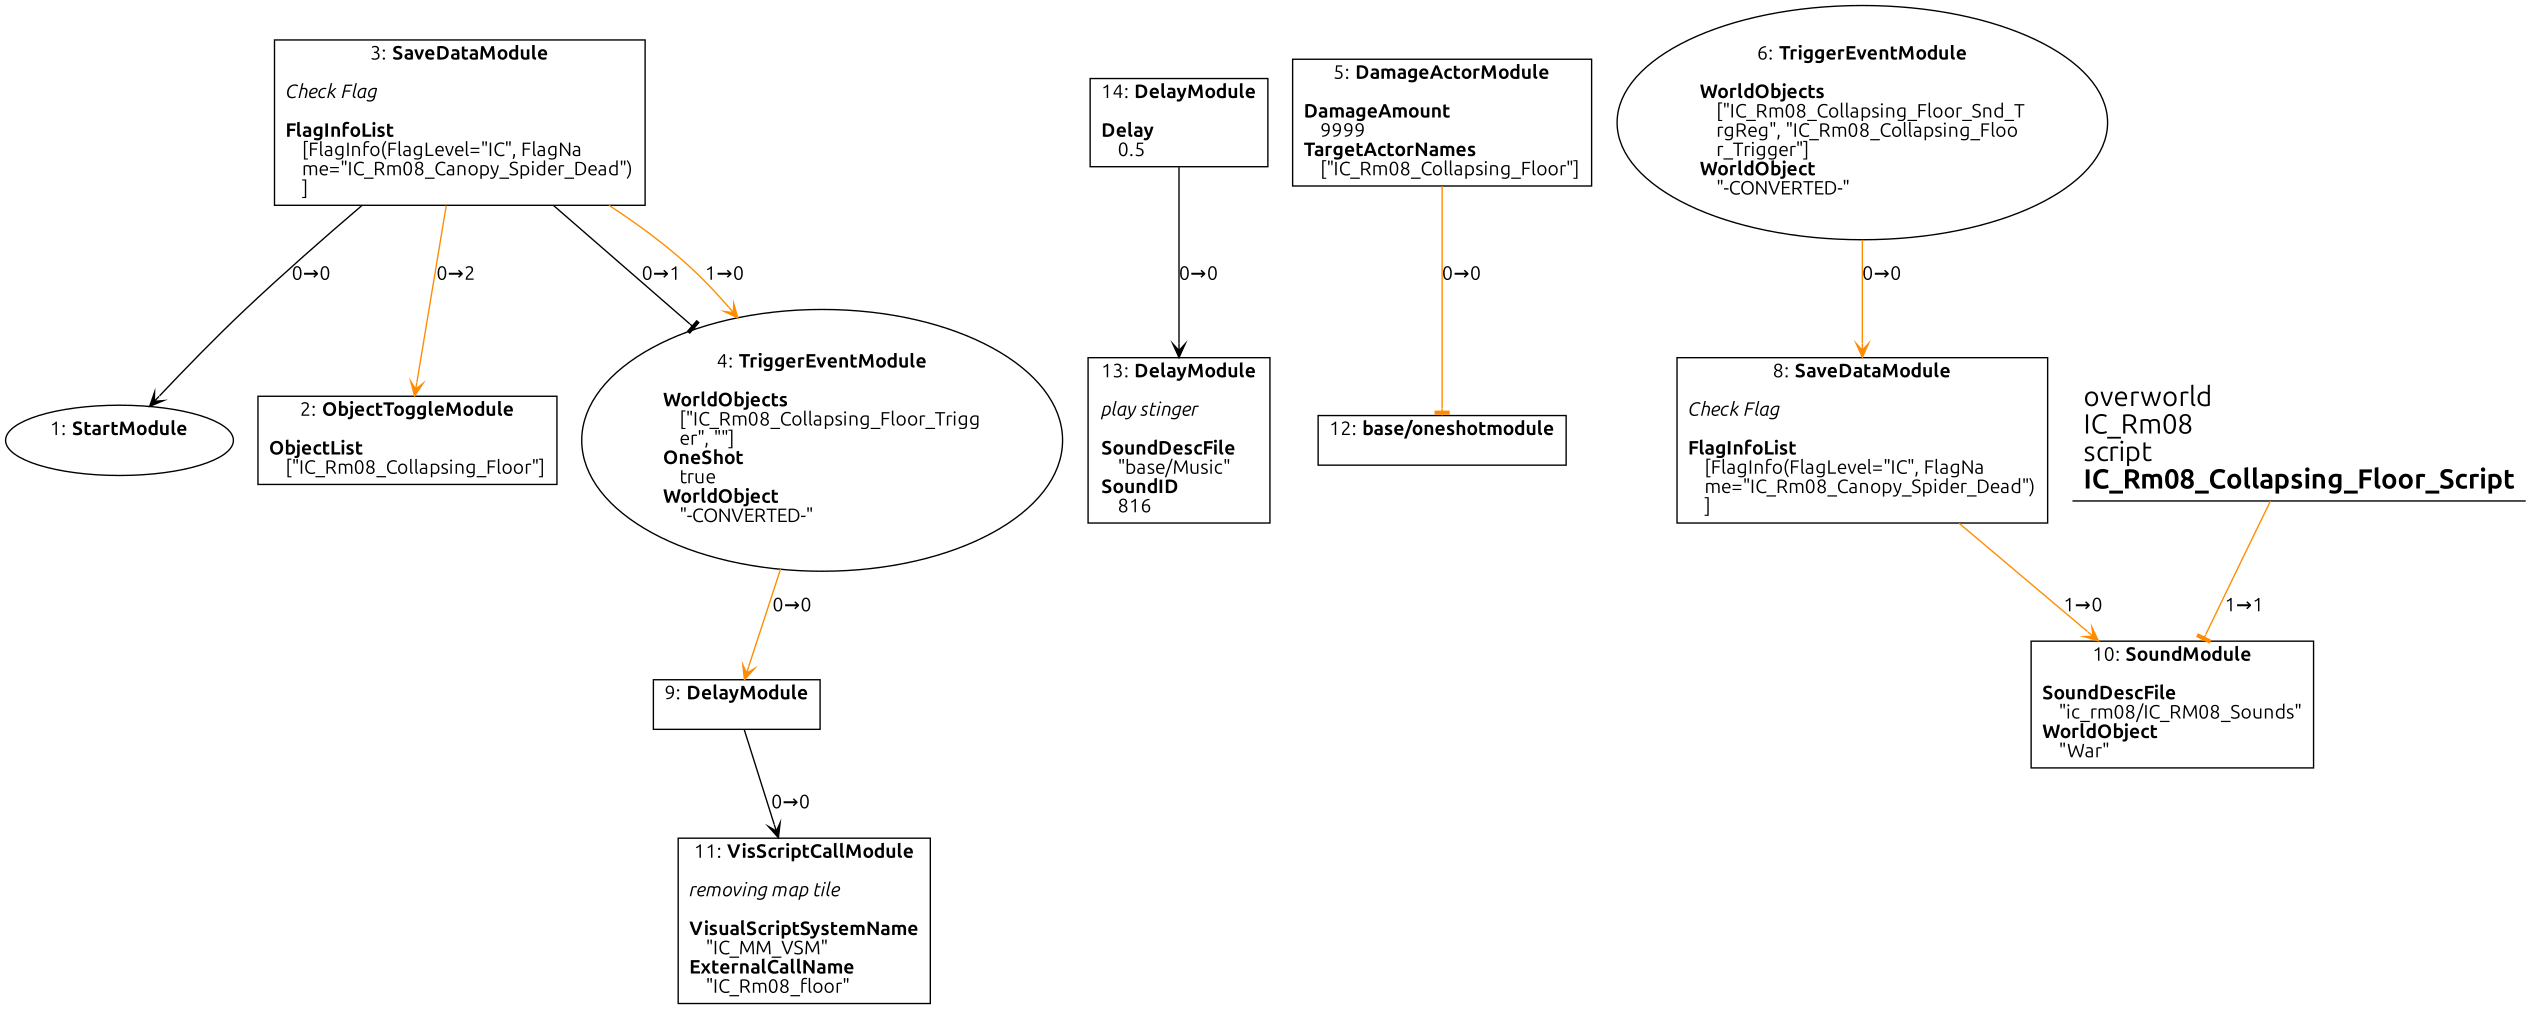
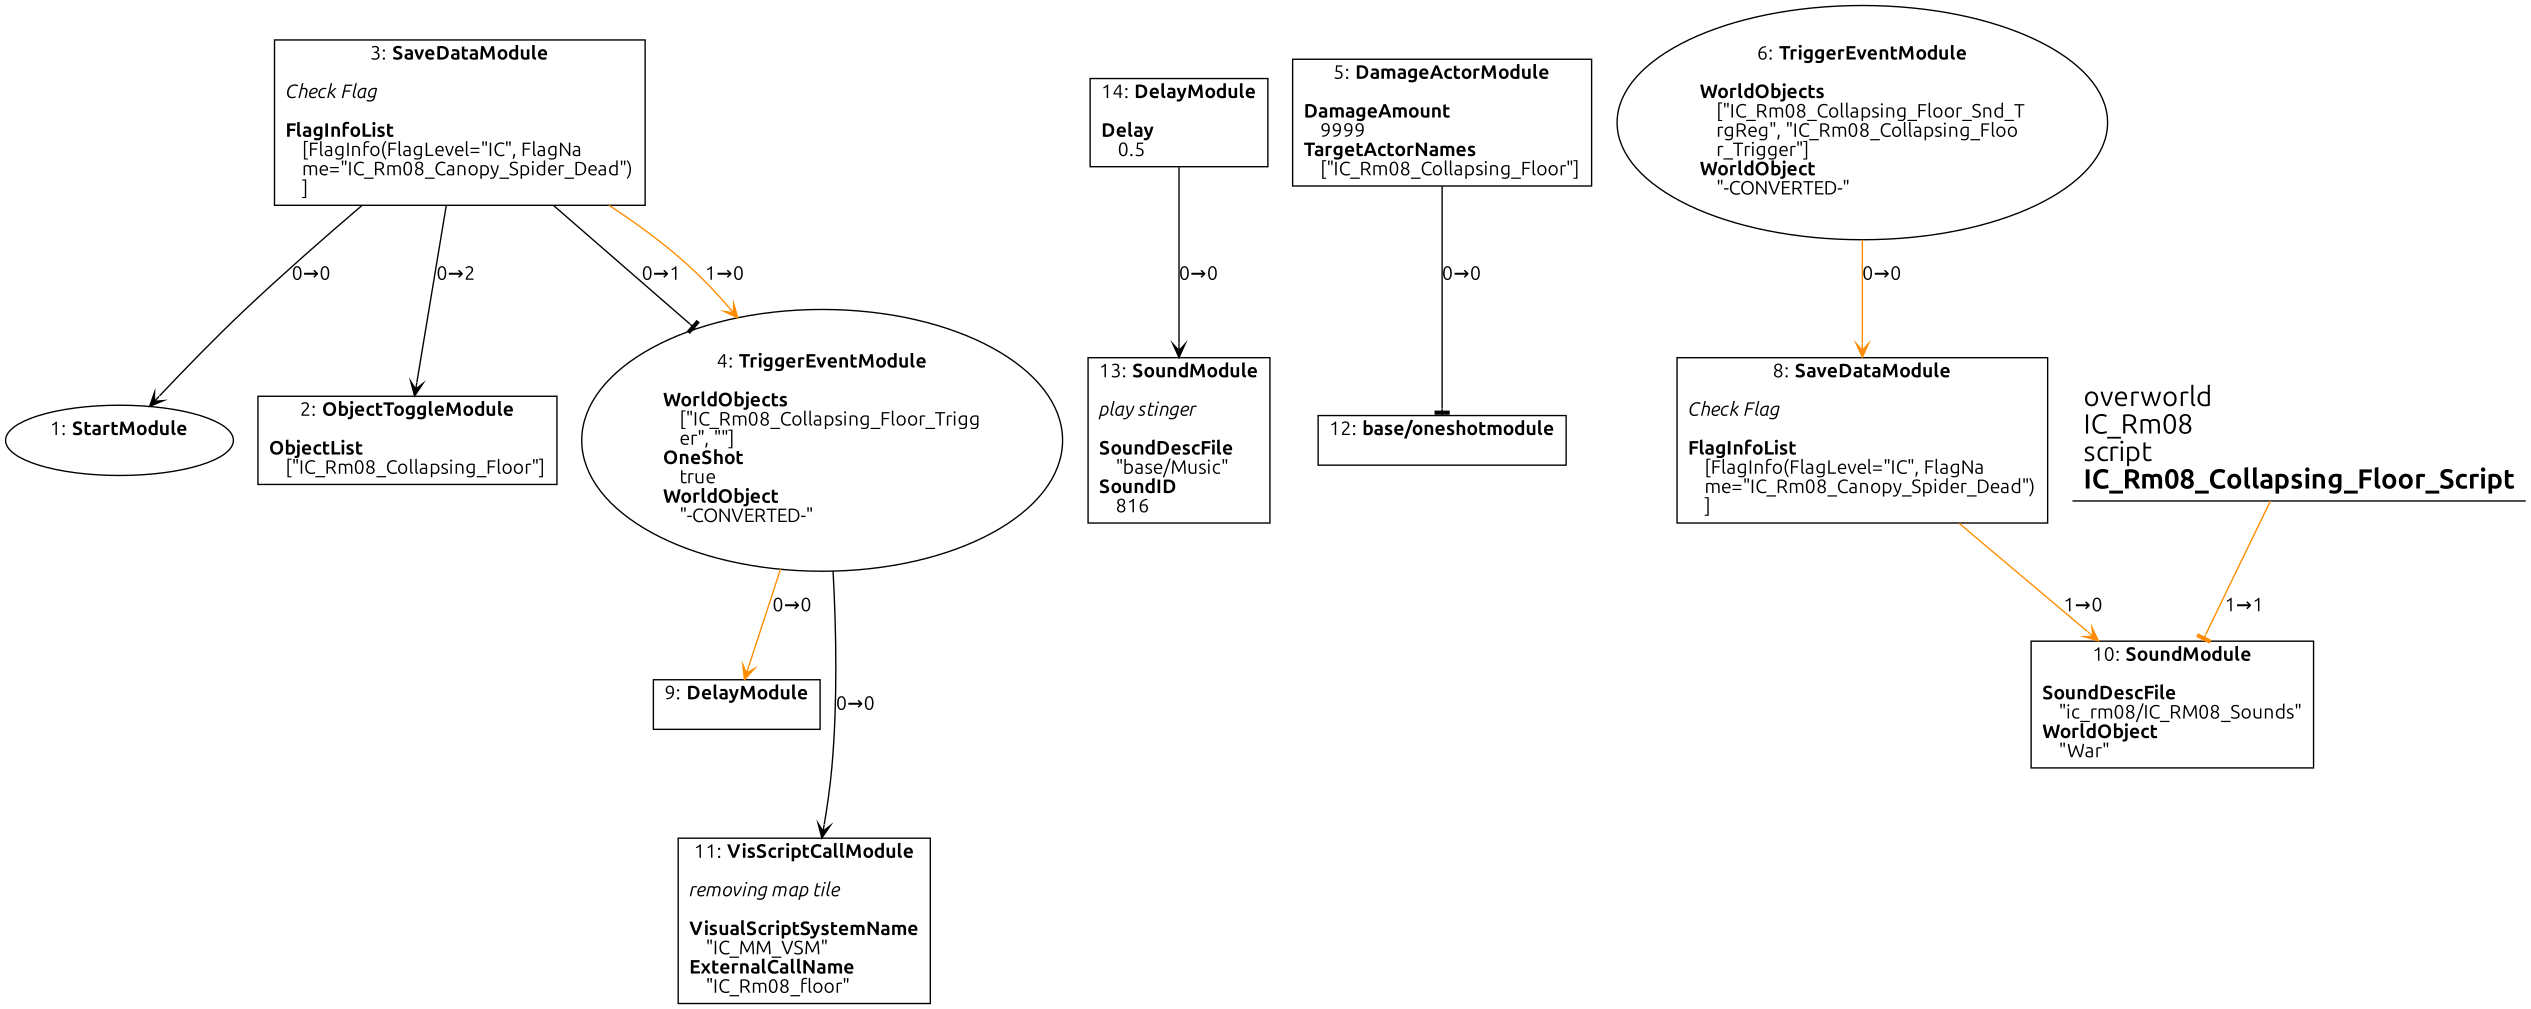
edge "3:" -> "2:": color darkorange -> black
edge "5:" -> "12:": color darkorange -> black
node "13:": text "DelayModule" -> "SoundModule"
edge "9:" -> "11:": now "4:" -> "11:"
